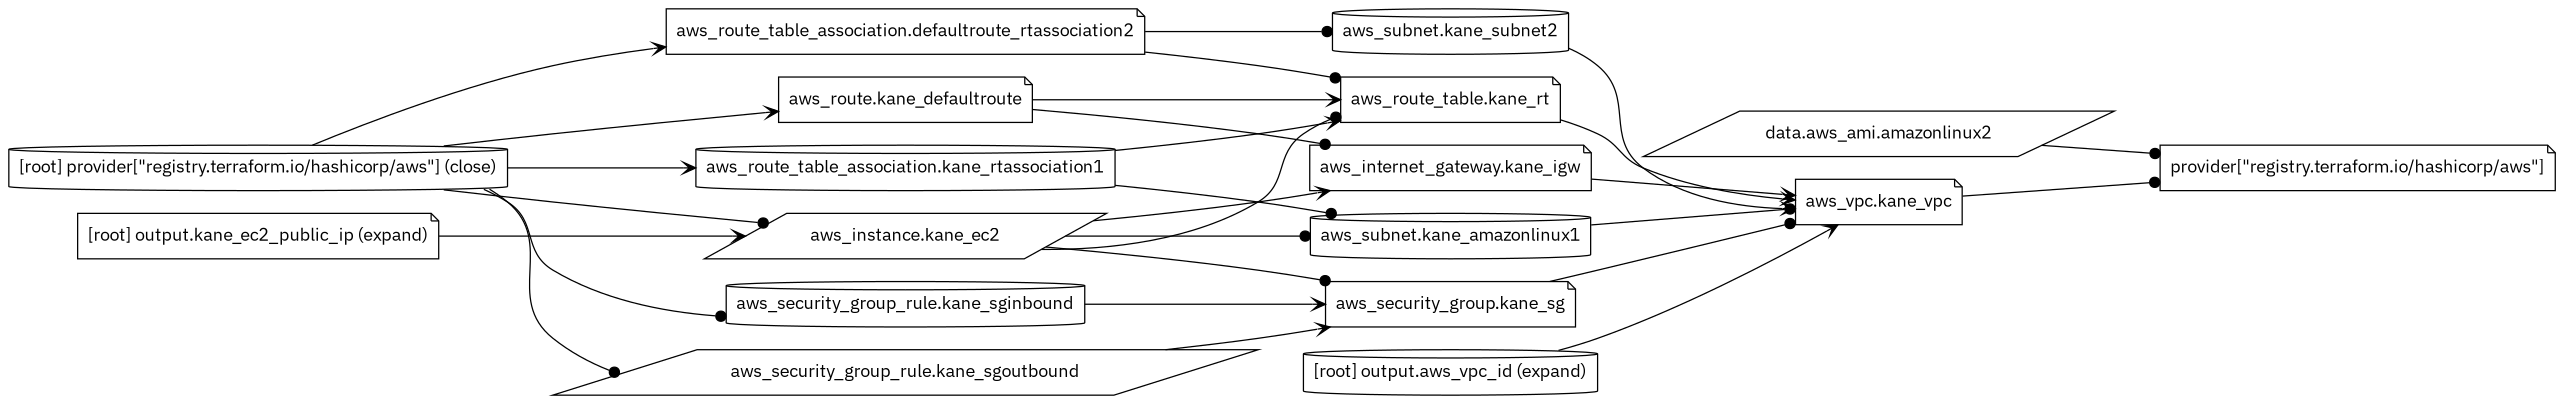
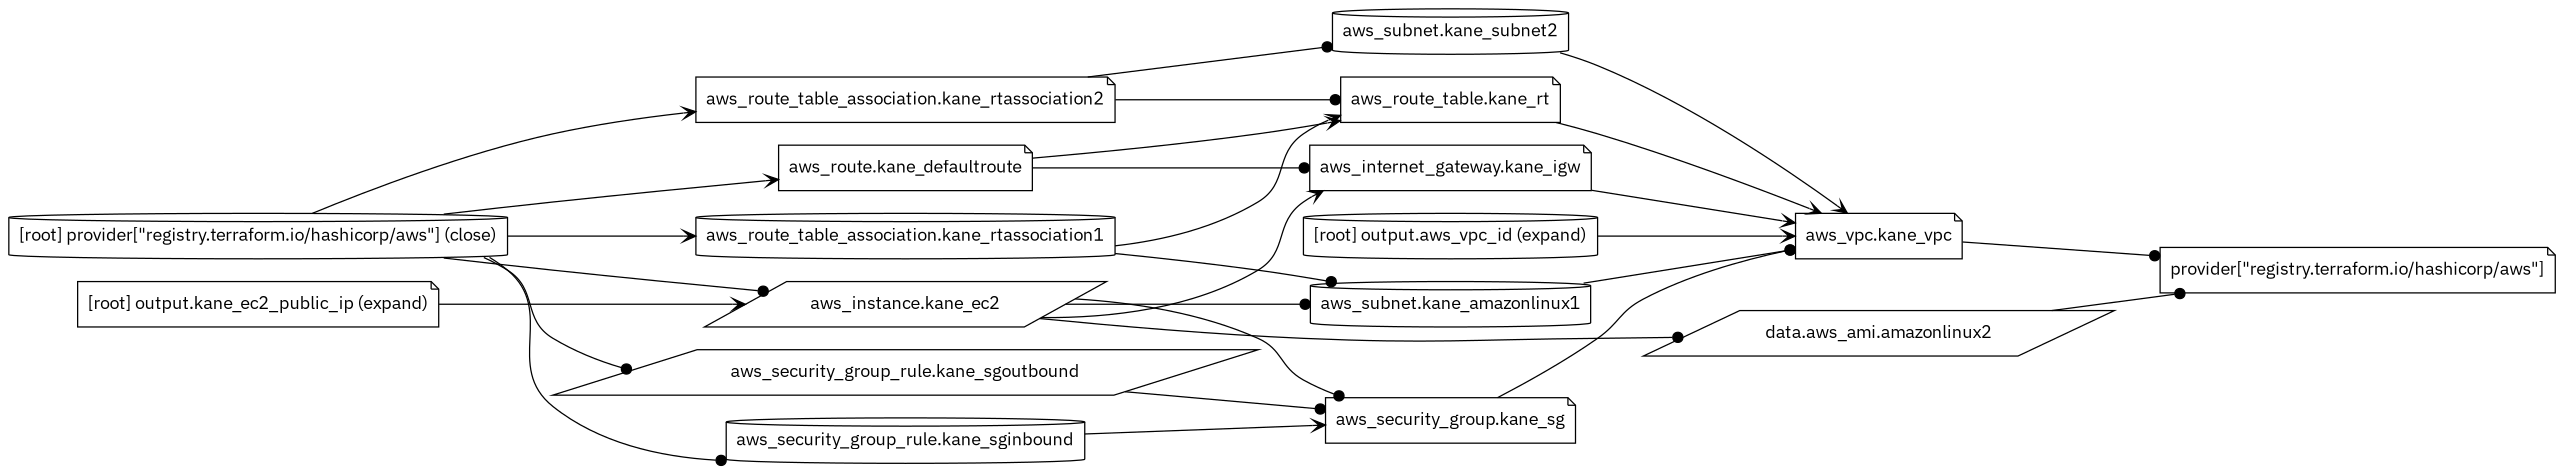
node "aws_route_table_association.defaultroute_rtassociation2": label "aws_route_table_association.defaultroute_rtassociation2" -> "aws_route_table_association.kane_rtassociation2"
edge "aws_instance.kane_ec2" -> "aws_route_table.kane_rt": now "aws_instance.kane_ec2" -> "data.aws_ami.amazonlinux2"
edge "aws_security_group_rule.kane_sgoutbound" -> "aws_security_group.kane_sg": arrowhead vee -> dot
